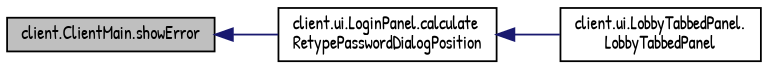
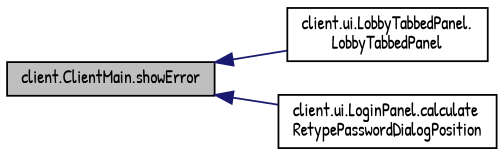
edge "client.ui.LobbyTabbedPanel. LobbyTabbedPanel" -> "client.ui.LoginPanel.calculate RetypePasswordDialogPosition": now "client.ui.LobbyTabbedPanel. LobbyTabbedPanel" -> "client.ClientMain.showError"
